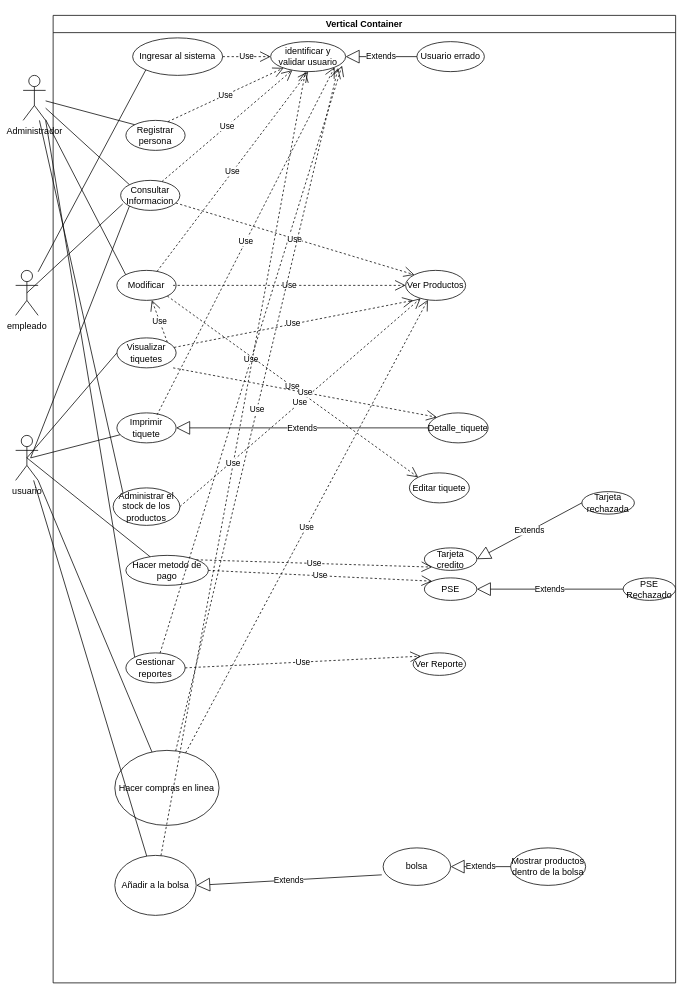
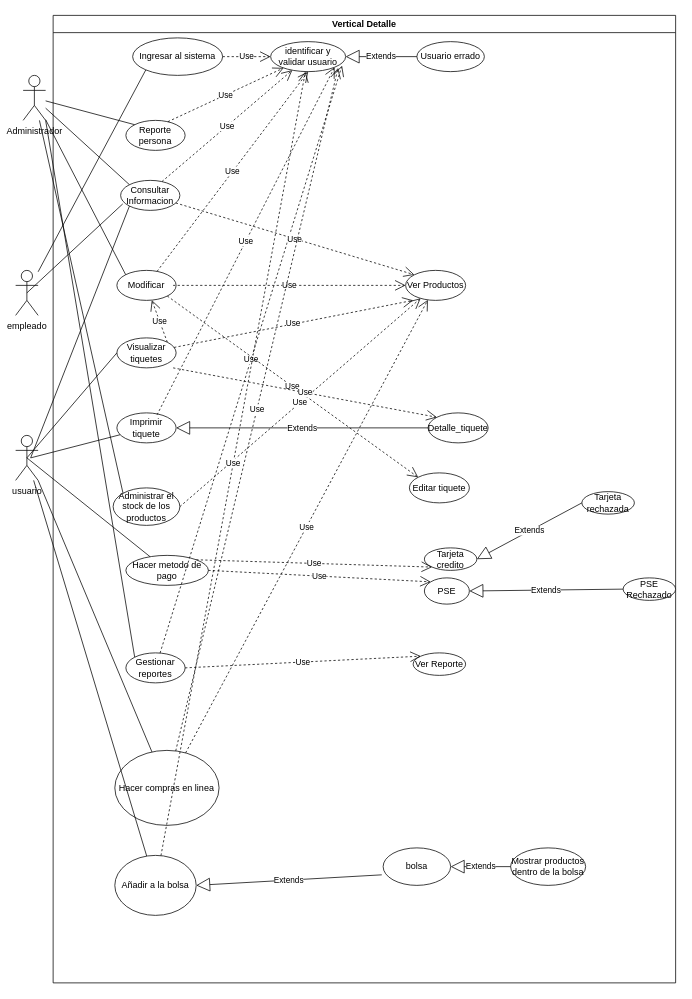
node "Vertical Container": label "Vertical Container" -> "Vertical Detalle"
node "Registrar persona": label "Registrar persona" -> "Reporte persona"
node "PSE": size 53x23 -> 45x26
